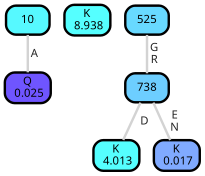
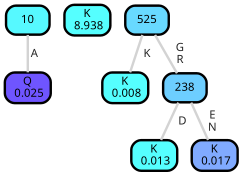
node "K 0.008": added
node "738": label "738" -> "238"
node "K 4.013": label "K 4.013" -> "K 0.013"
